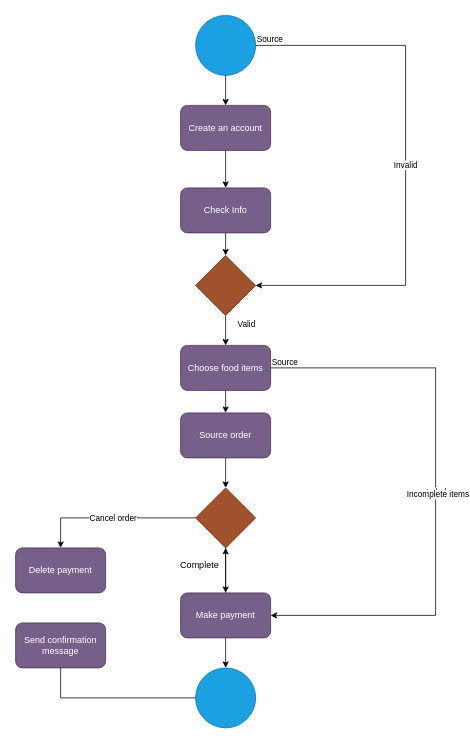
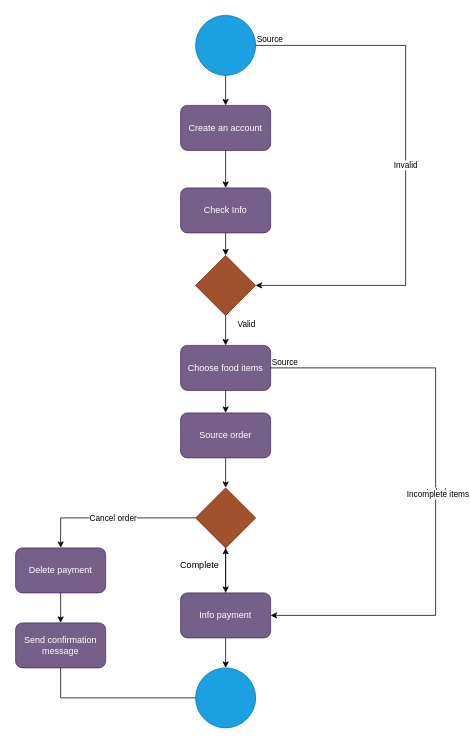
edge "Delete payment" -> "Send confirmation message": added
node "Make payment": label "Make payment" -> "Info payment"
